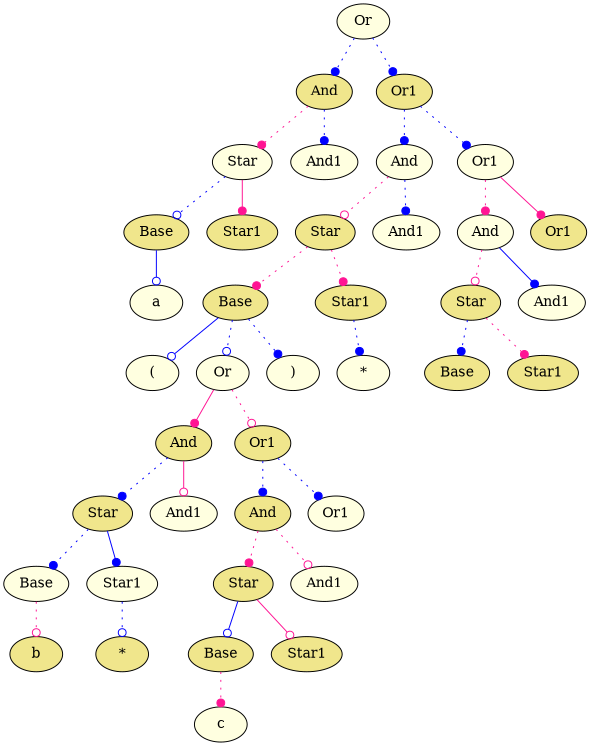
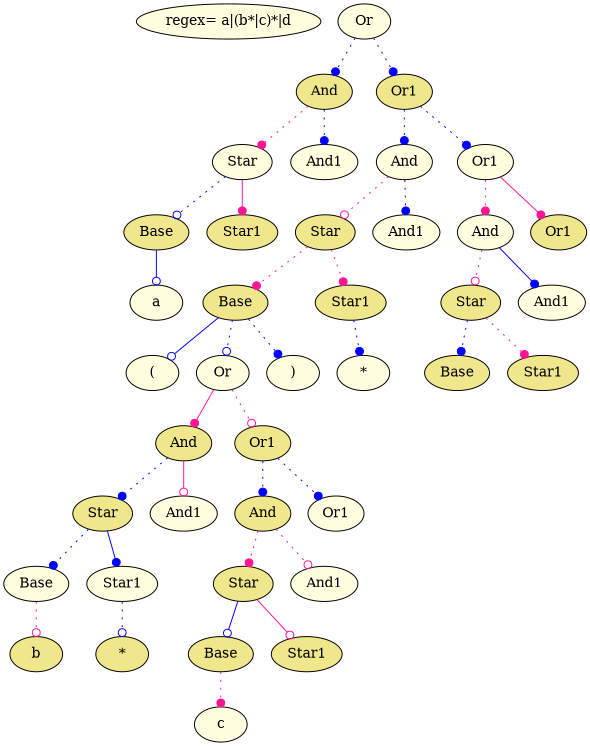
node "regex= a|(b*|c)*|d": added
